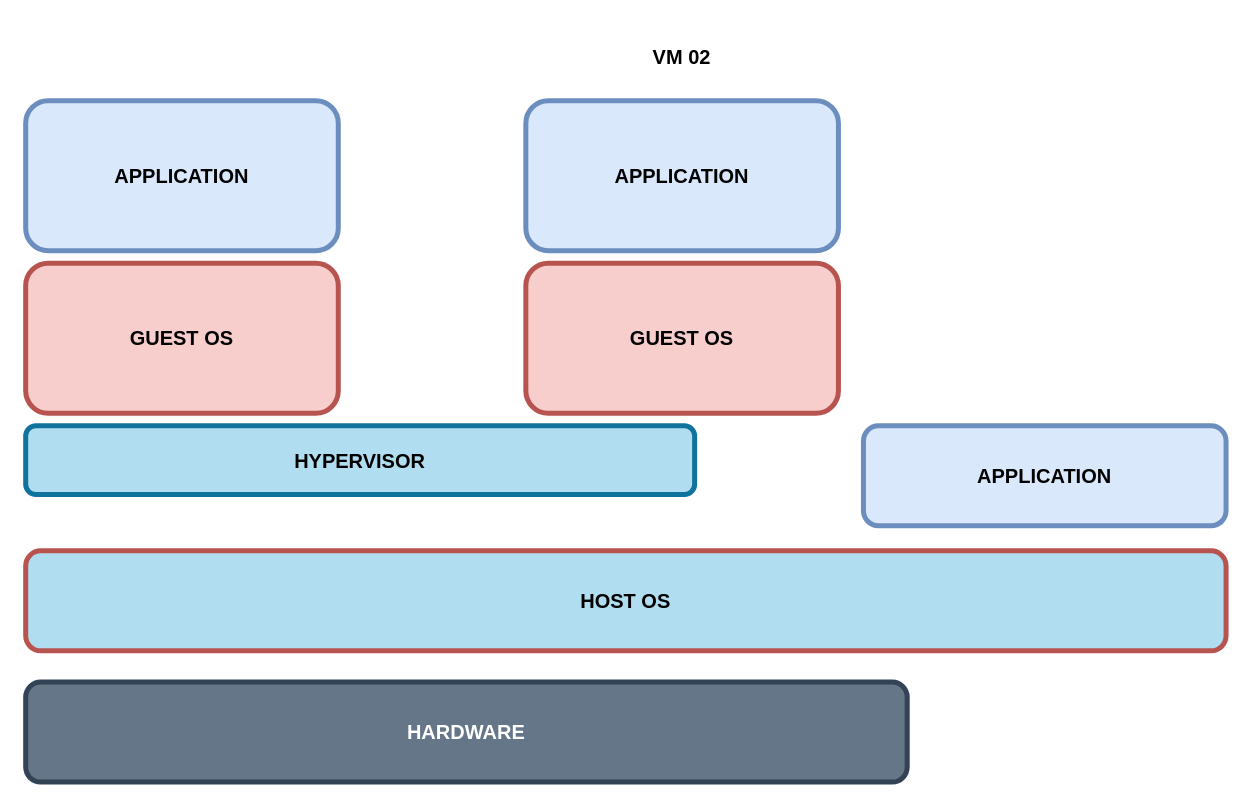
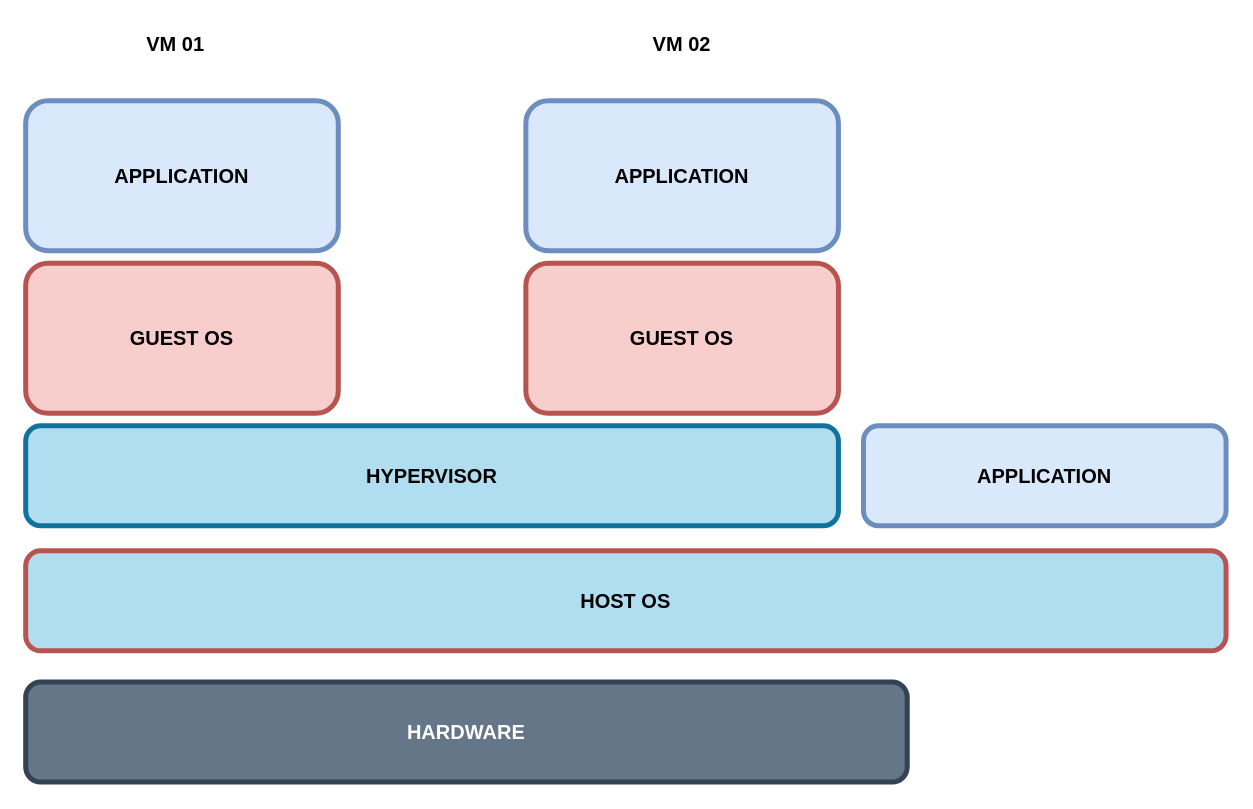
node "VM 01": added
node "VM 02": moved (682, 57) -> (682, 44)
node "HYPERVISOR": size 669x69 -> 813x100
